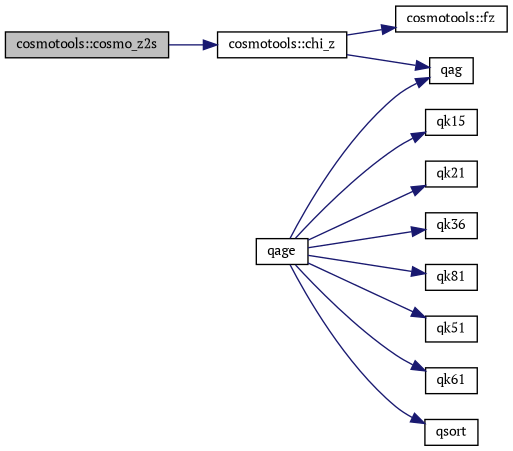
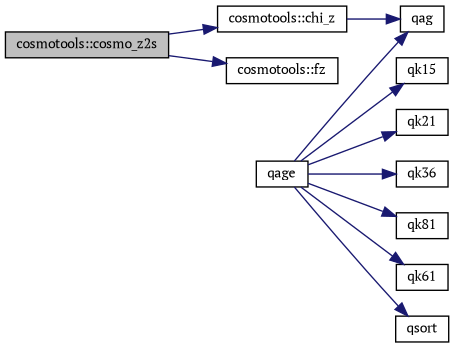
edge "cosmotools::chi_z" -> "cosmotools::fz": now "cosmotools::cosmo_z2s" -> "cosmotools::fz"
node "qk51": removed
